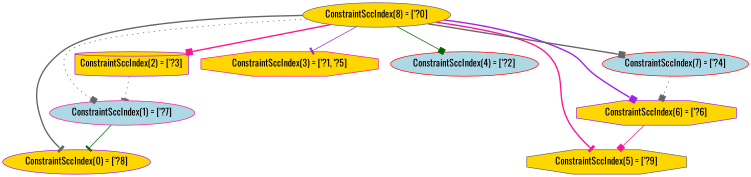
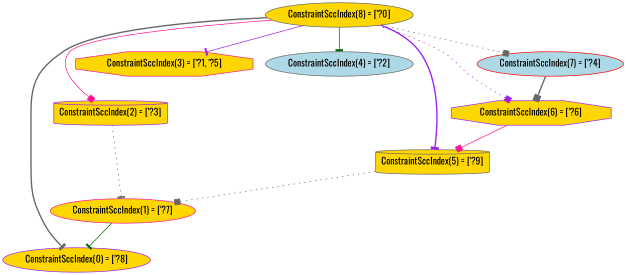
edge "ConstraintSccIndex(8) = ['?0]" -> "ConstraintSccIndex(1) = ['?7]": now "ConstraintSccIndex(5) = ['?9]" -> "ConstraintSccIndex(1) = ['?7]"
edge "ConstraintSccIndex(8) = ['?0]" -> "ConstraintSccIndex(2) = ['?3]": style bold -> solid
edge "ConstraintSccIndex(8) = ['?0]" -> "ConstraintSccIndex(4) = ['?2]": arrowhead box -> tee
edge "ConstraintSccIndex(8) = ['?0]" -> "ConstraintSccIndex(7) = ['?4]": style bold -> dotted
edge "ConstraintSccIndex(8) = ['?0]" -> "ConstraintSccIndex(6) = ['?6]": style bold -> dotted
edge "ConstraintSccIndex(8) = ['?0]" -> "ConstraintSccIndex(5) = ['?9]": color deeppink -> purple
node "ConstraintSccIndex(4) = ['?2]": color red -> gray40
edge "ConstraintSccIndex(7) = ['?4]" -> "ConstraintSccIndex(6) = ['?6]": style dotted -> bold
node "ConstraintSccIndex(1) = ['?7]": fillcolor lightblue -> gold
node "ConstraintSccIndex(5) = ['?9]": shape octagon -> cylinder
